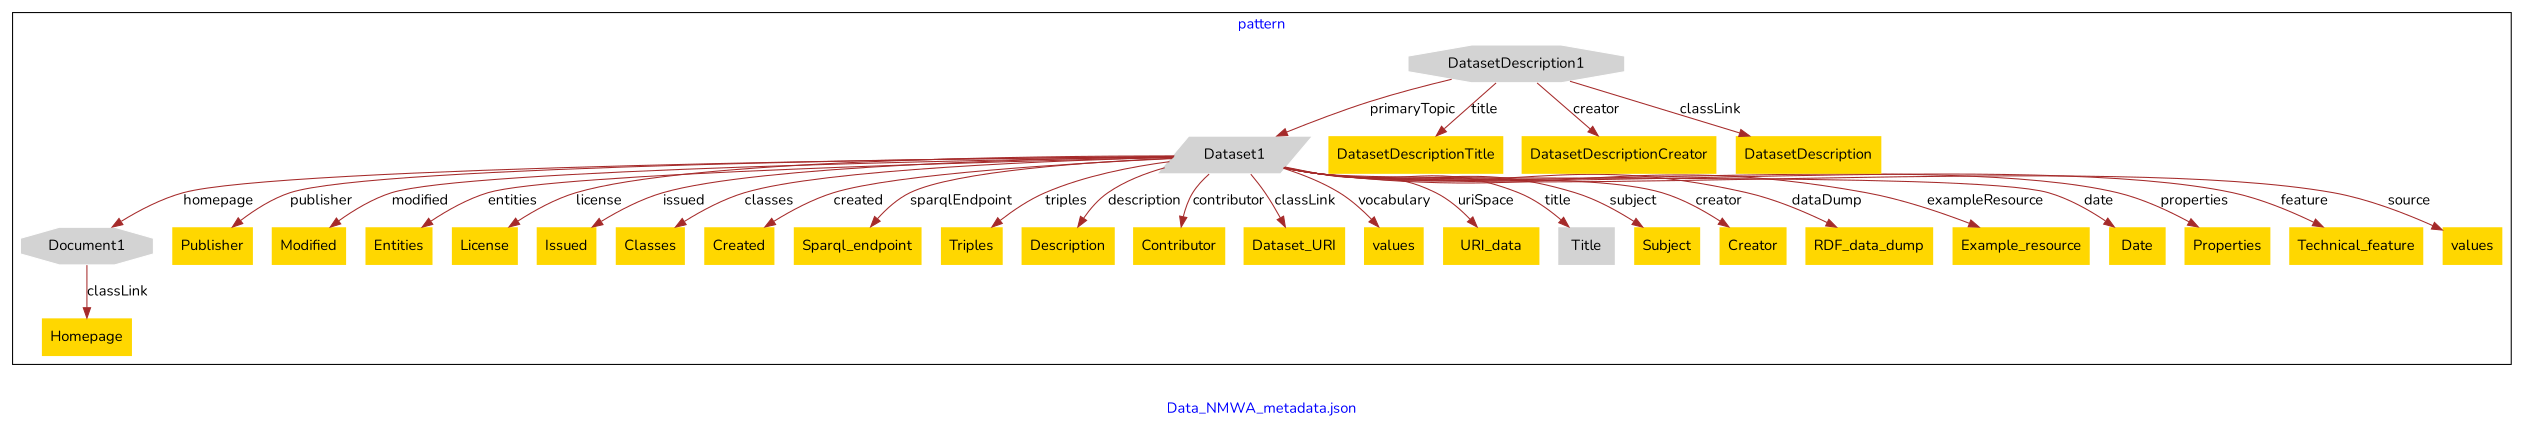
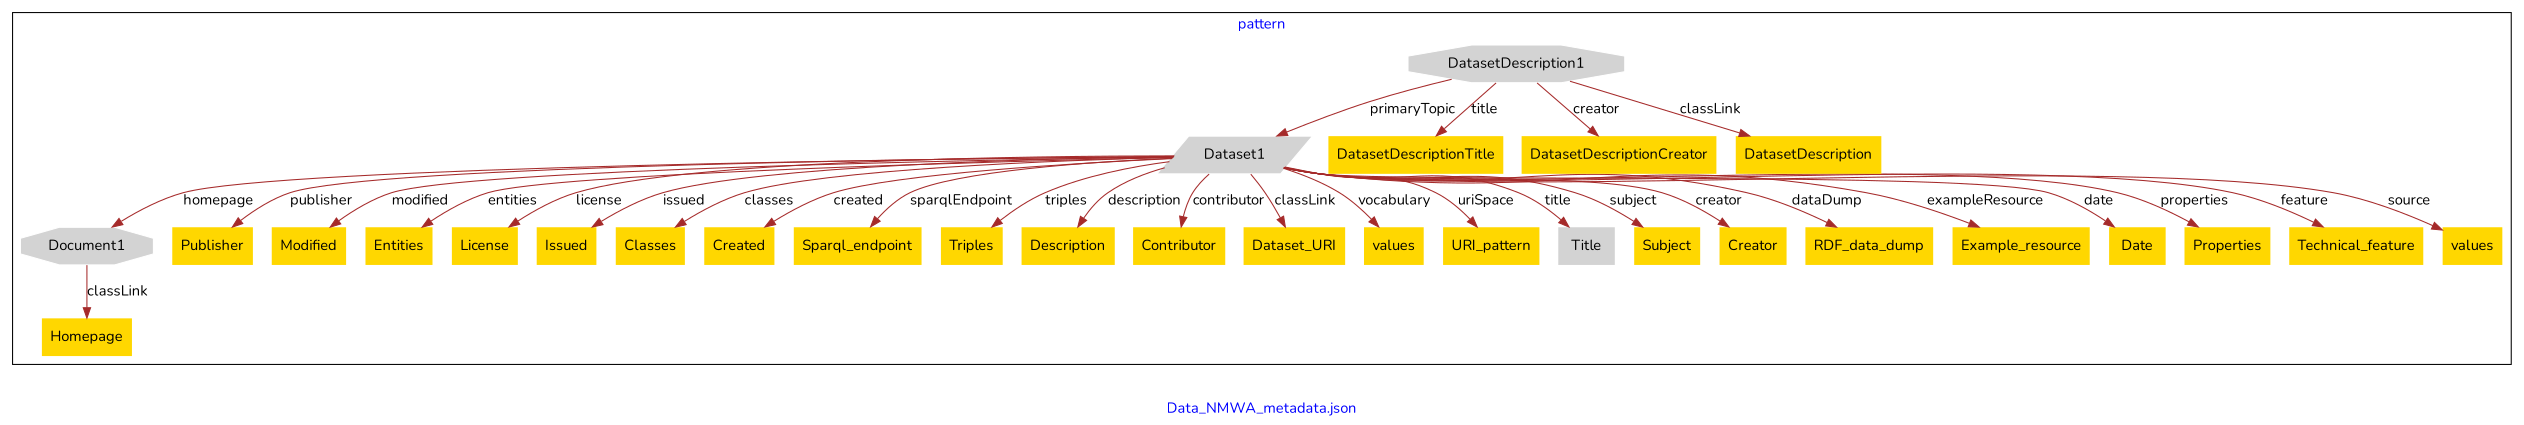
node "URI_data": label "URI_data" -> "URI_pattern"
